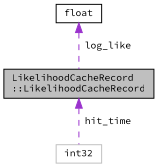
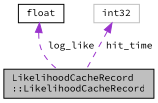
edge "int32" -> "LikelihoodCacheRecord ::LikelihoodCacheRecord": reversed
